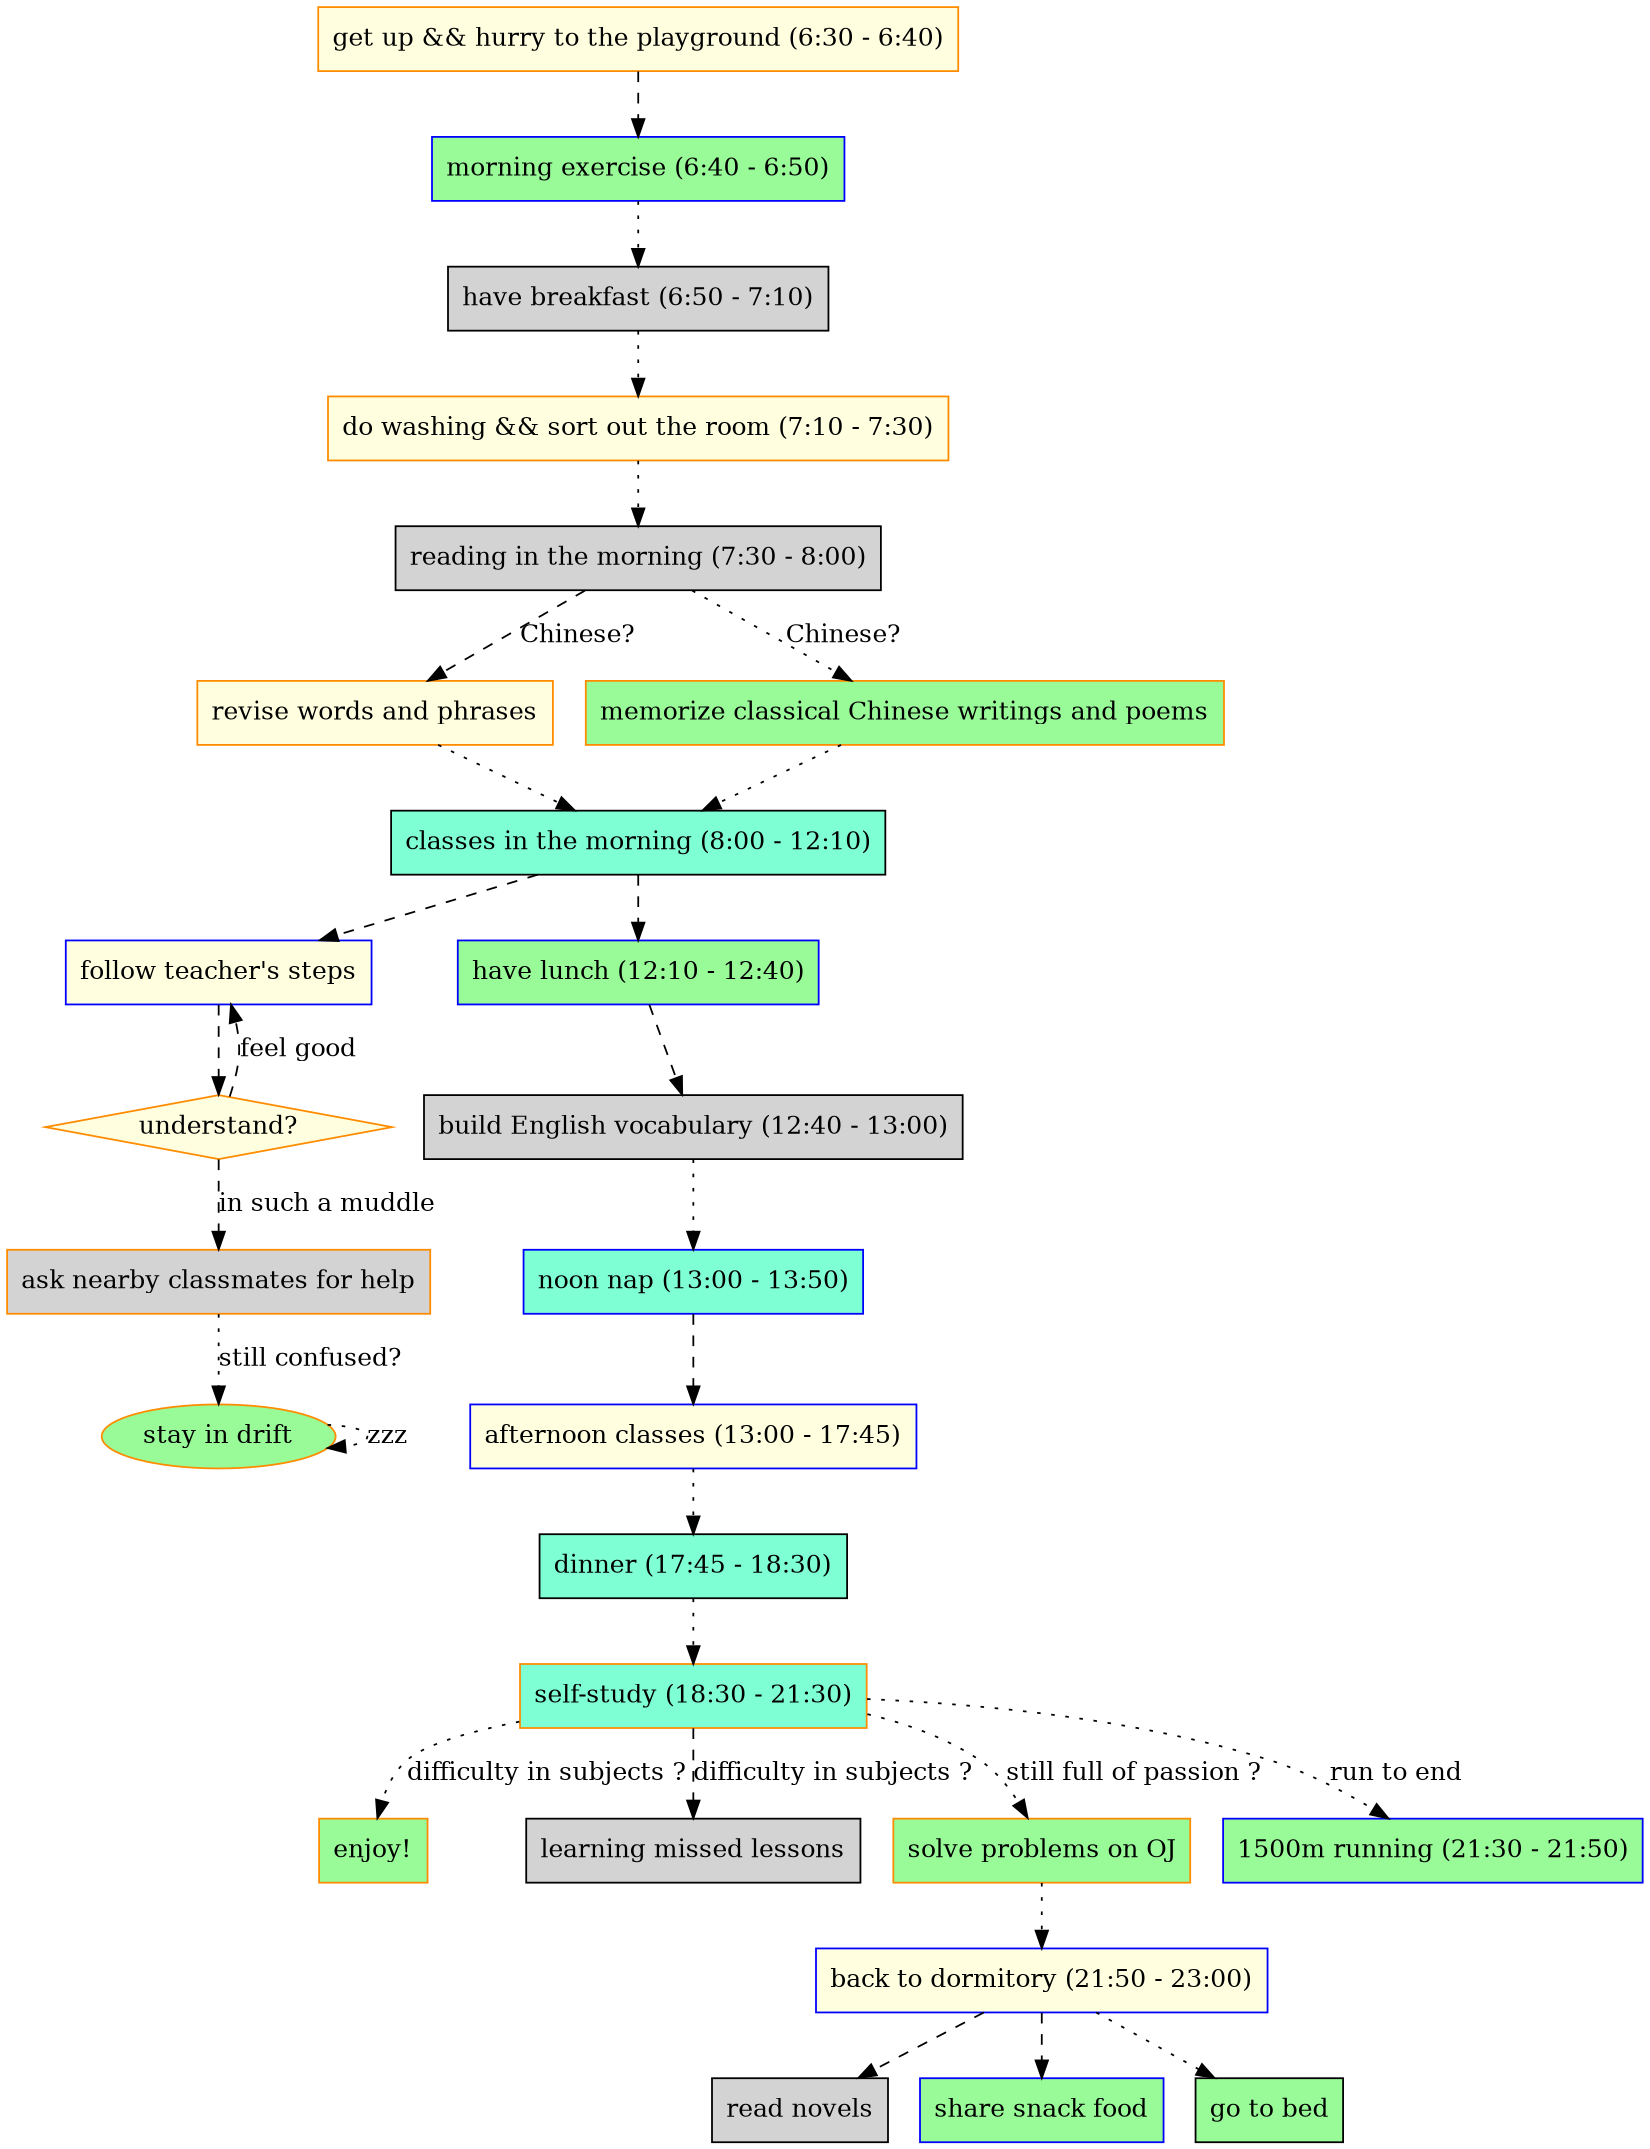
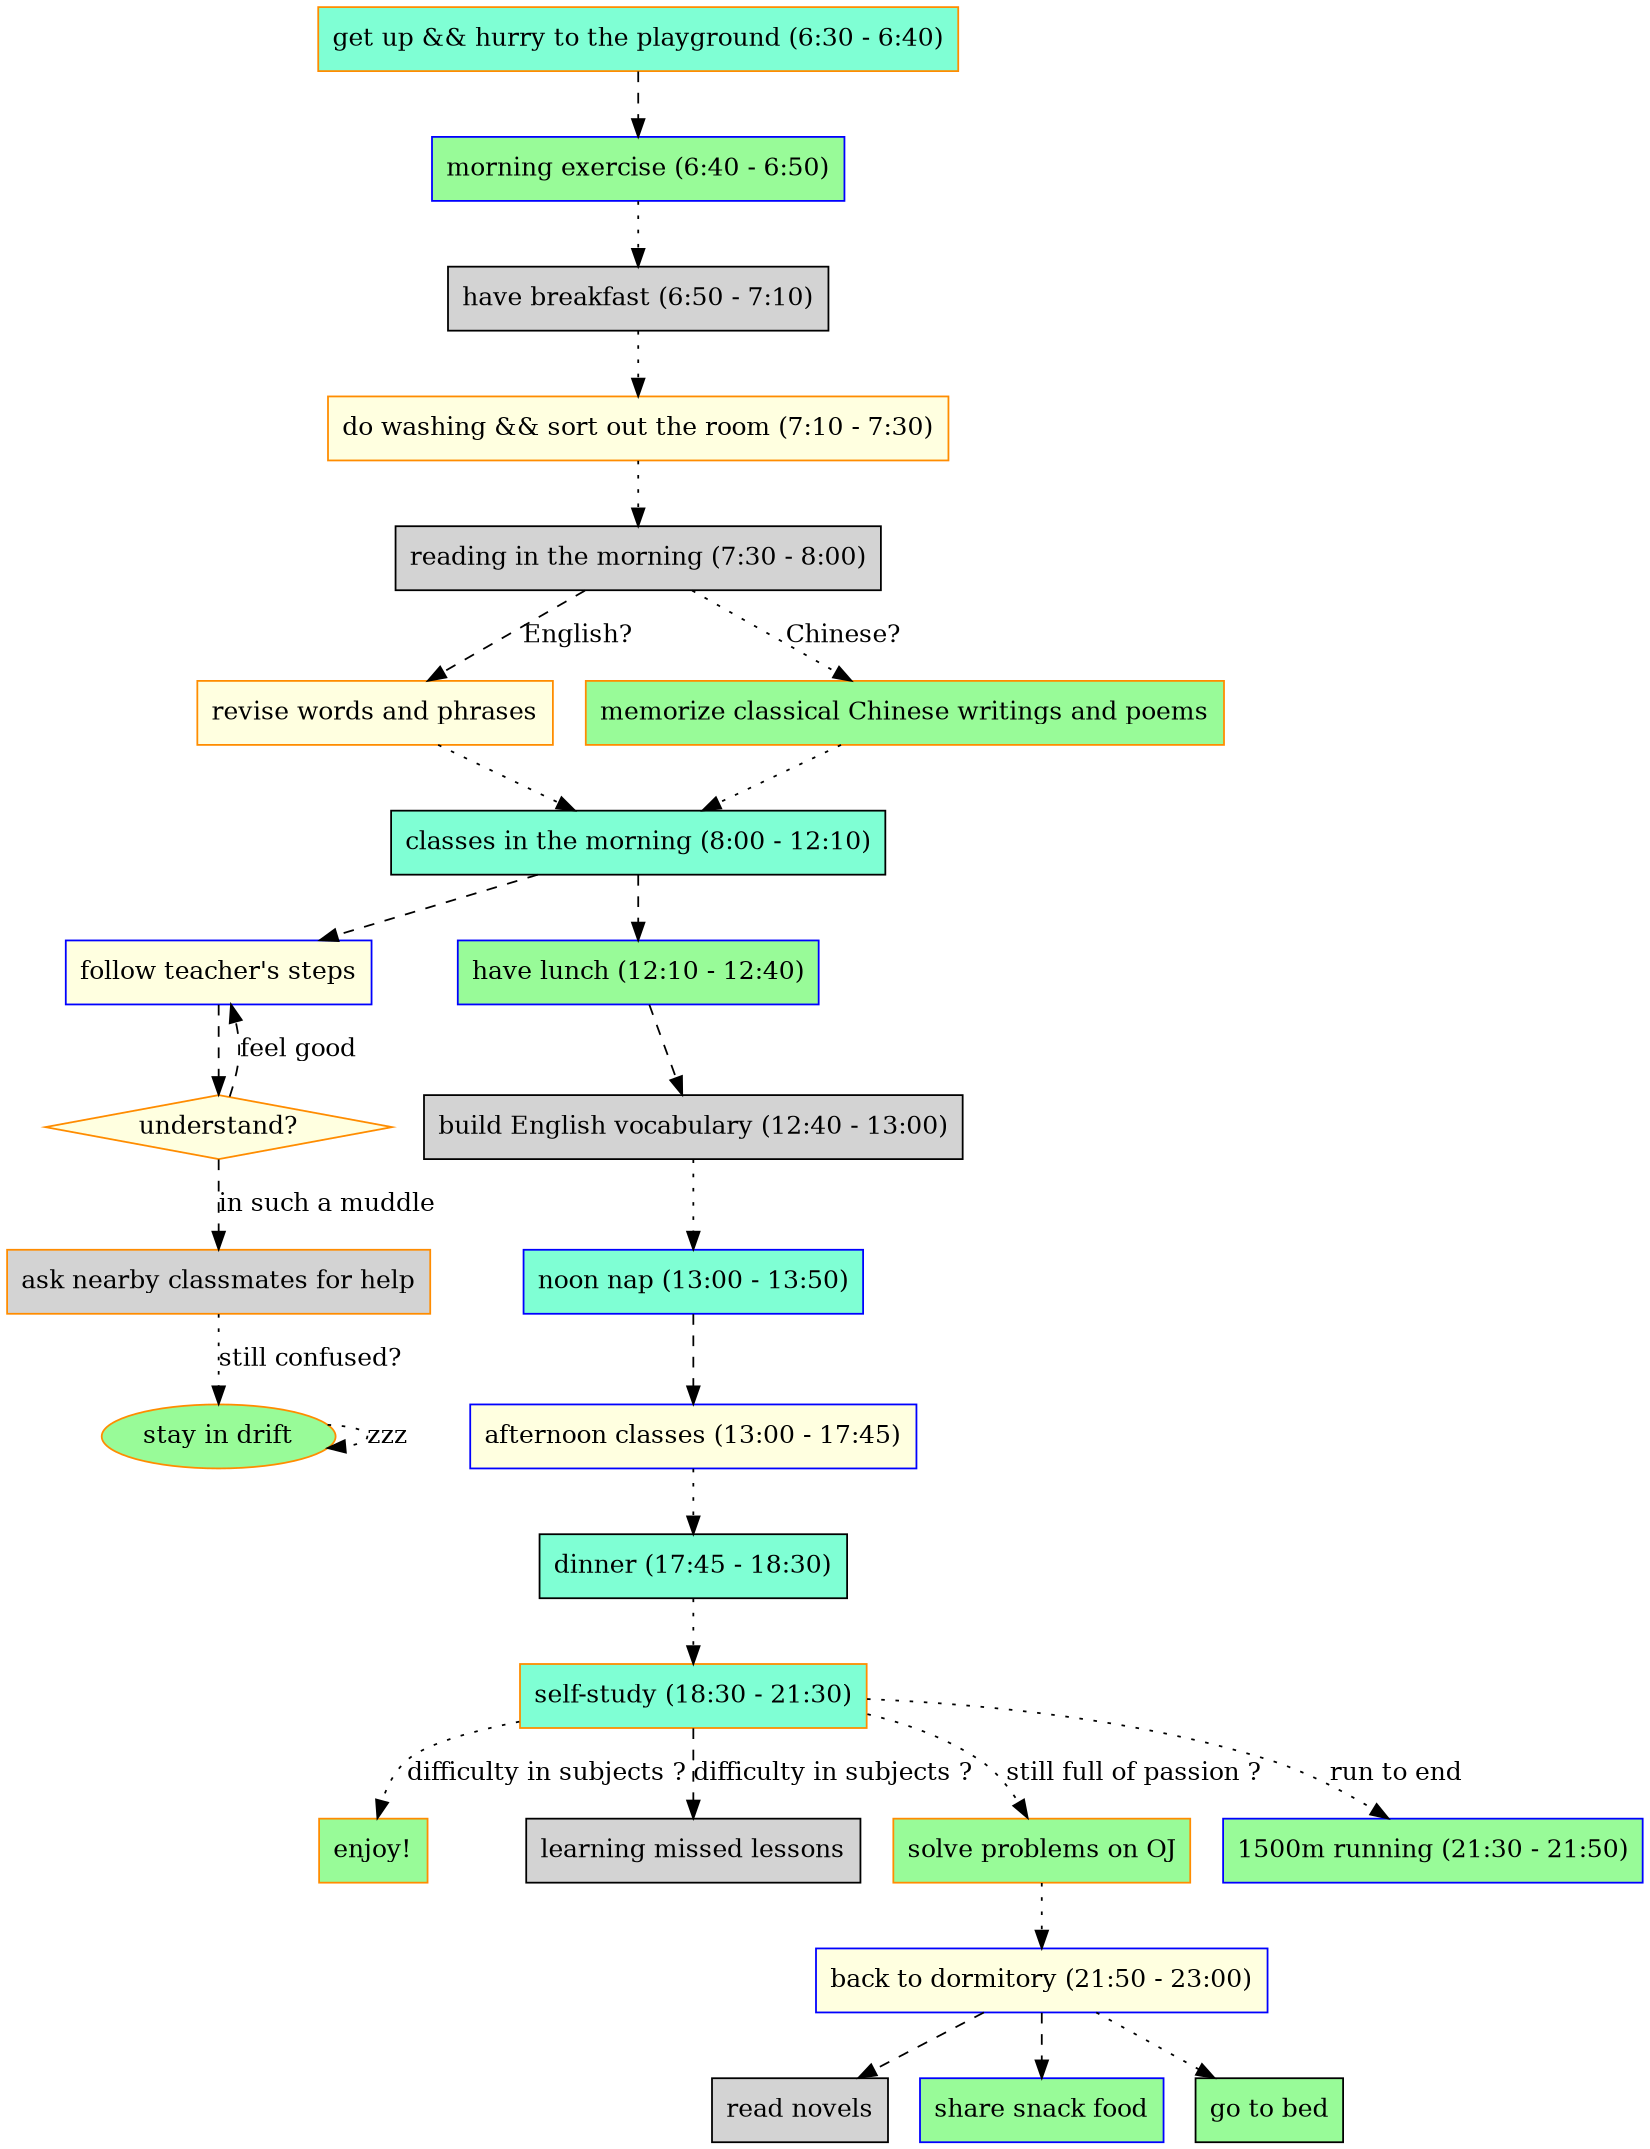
node "get up && hurry to the playground (6:30 - 6:40)": fillcolor lightyellow -> aquamarine
edge "reading in the morning (7:30 - 8:00)" -> "revise words and phrases": label "Chinese?" -> "English?"
